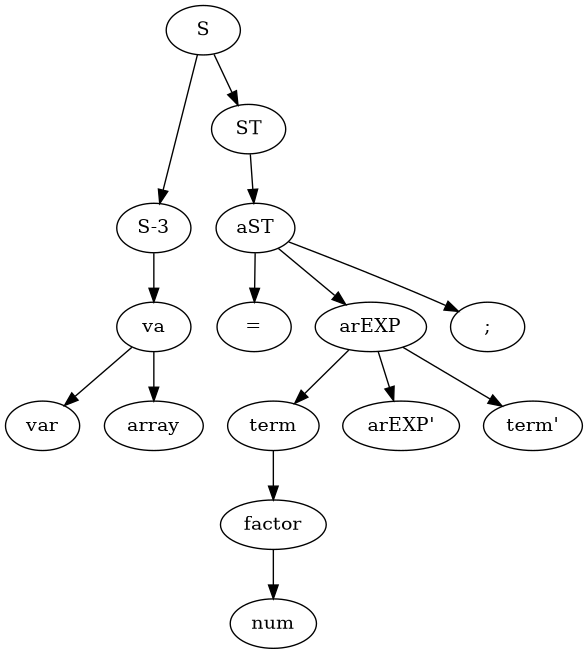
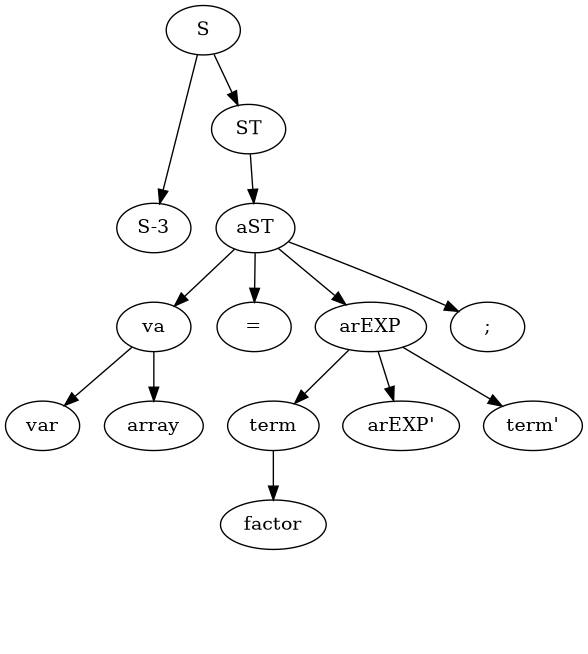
edge "S-3" -> "va": now "aST" -> "va"
node "num": removed
